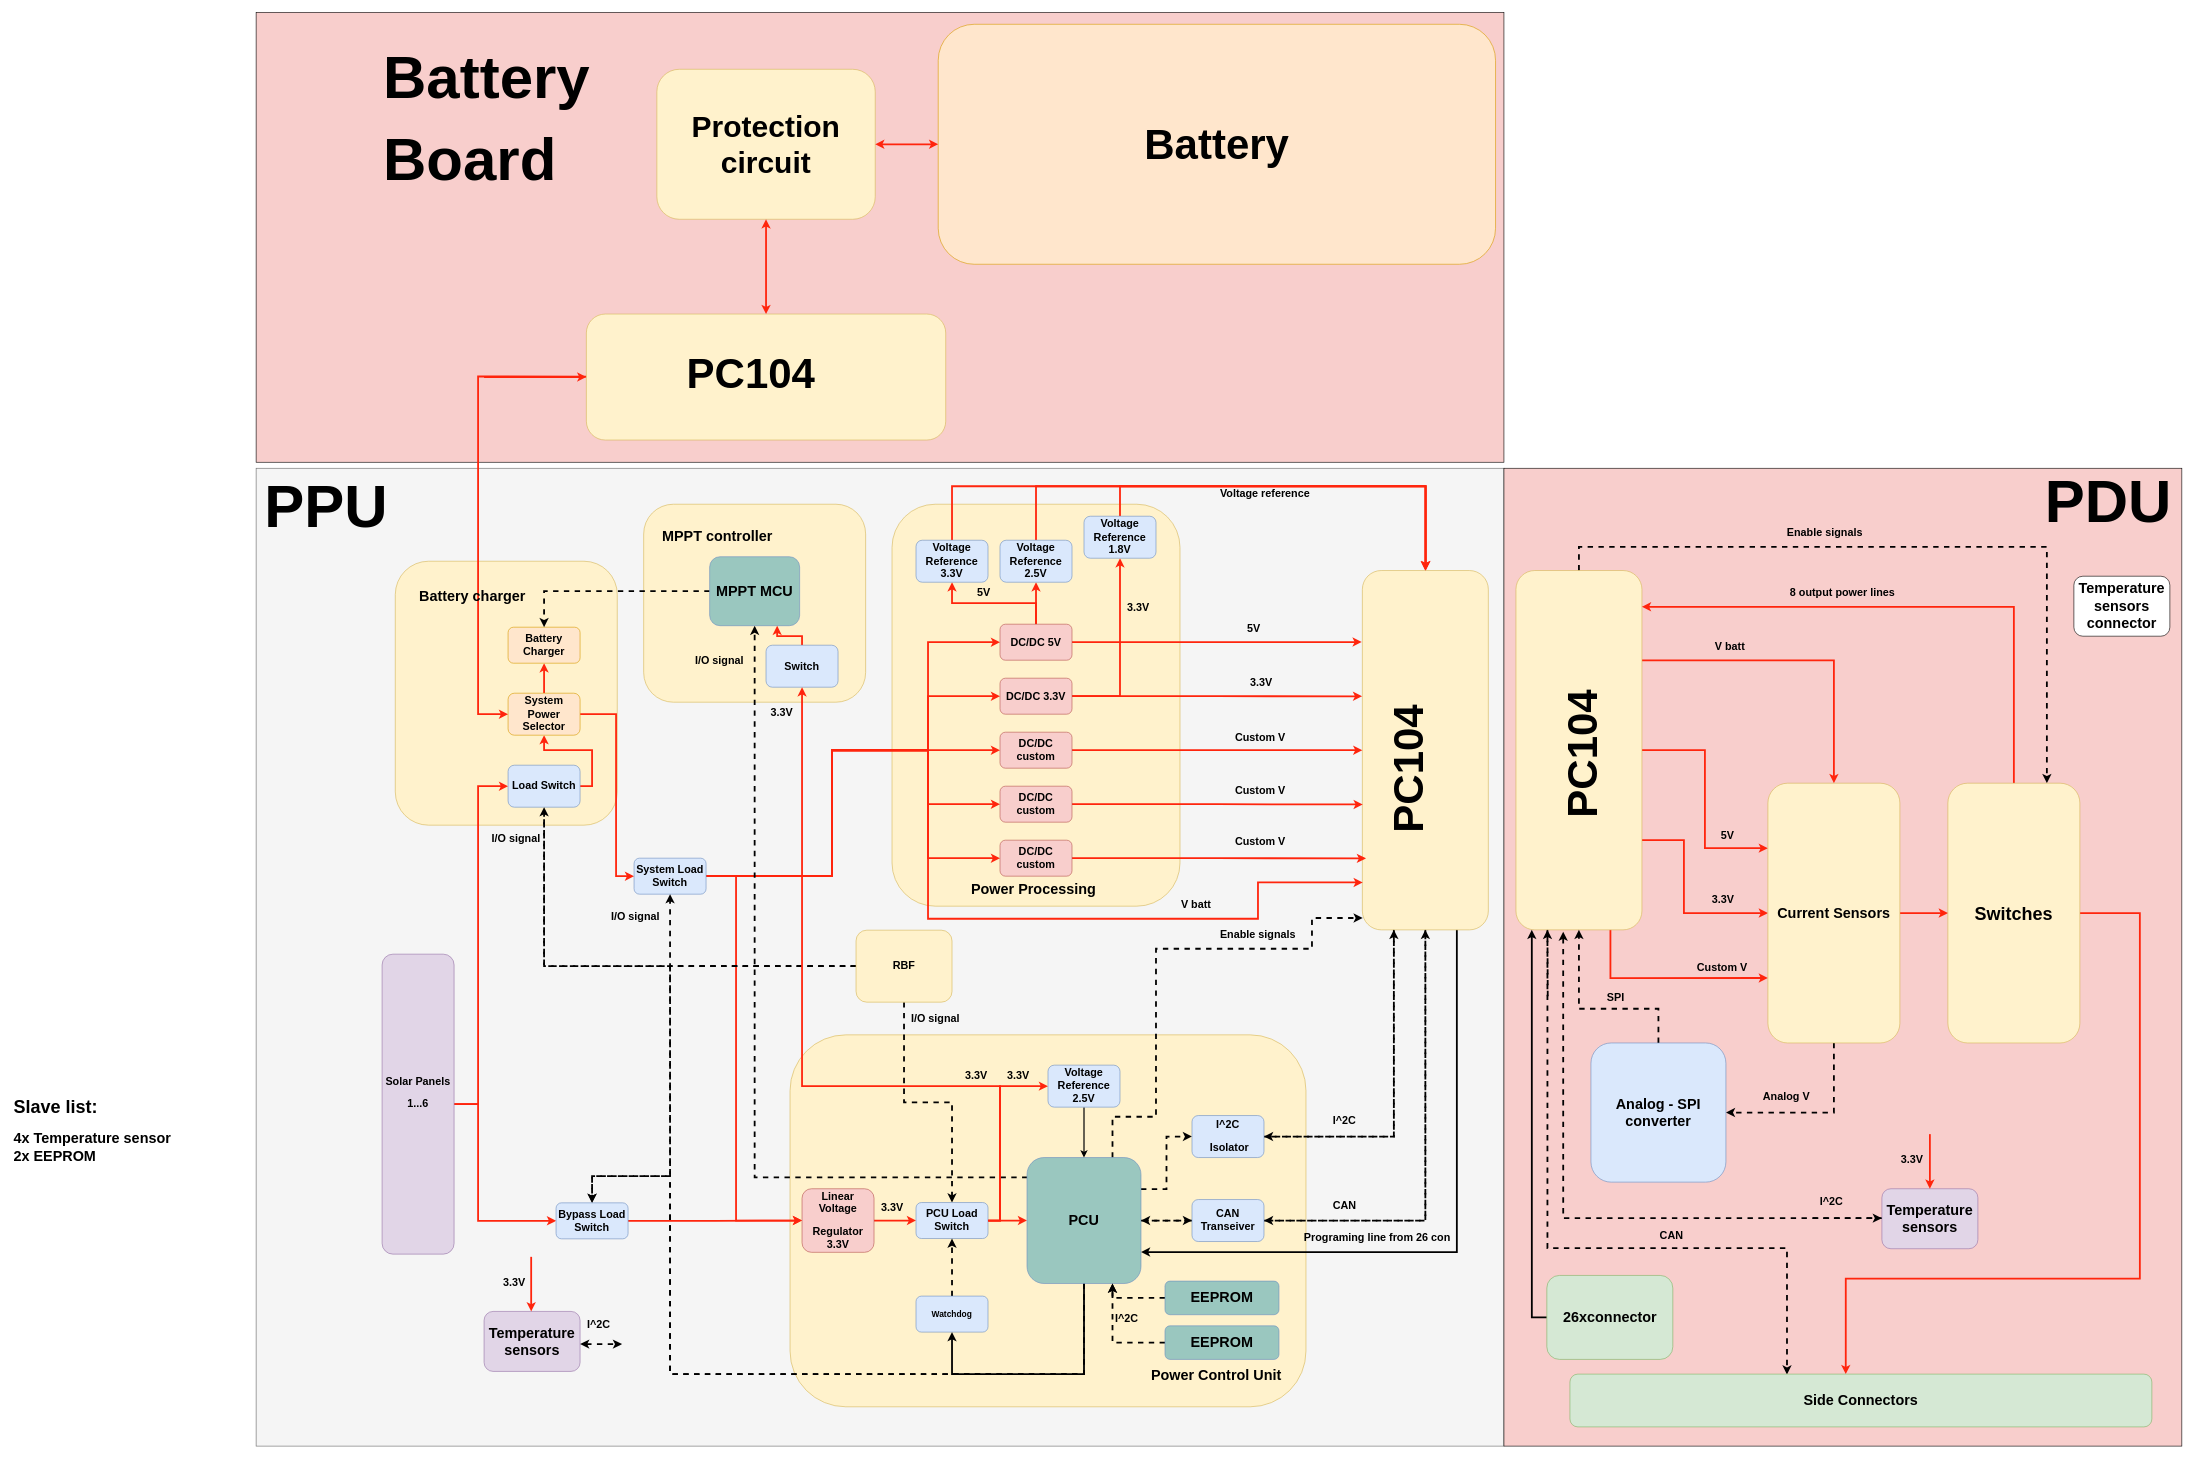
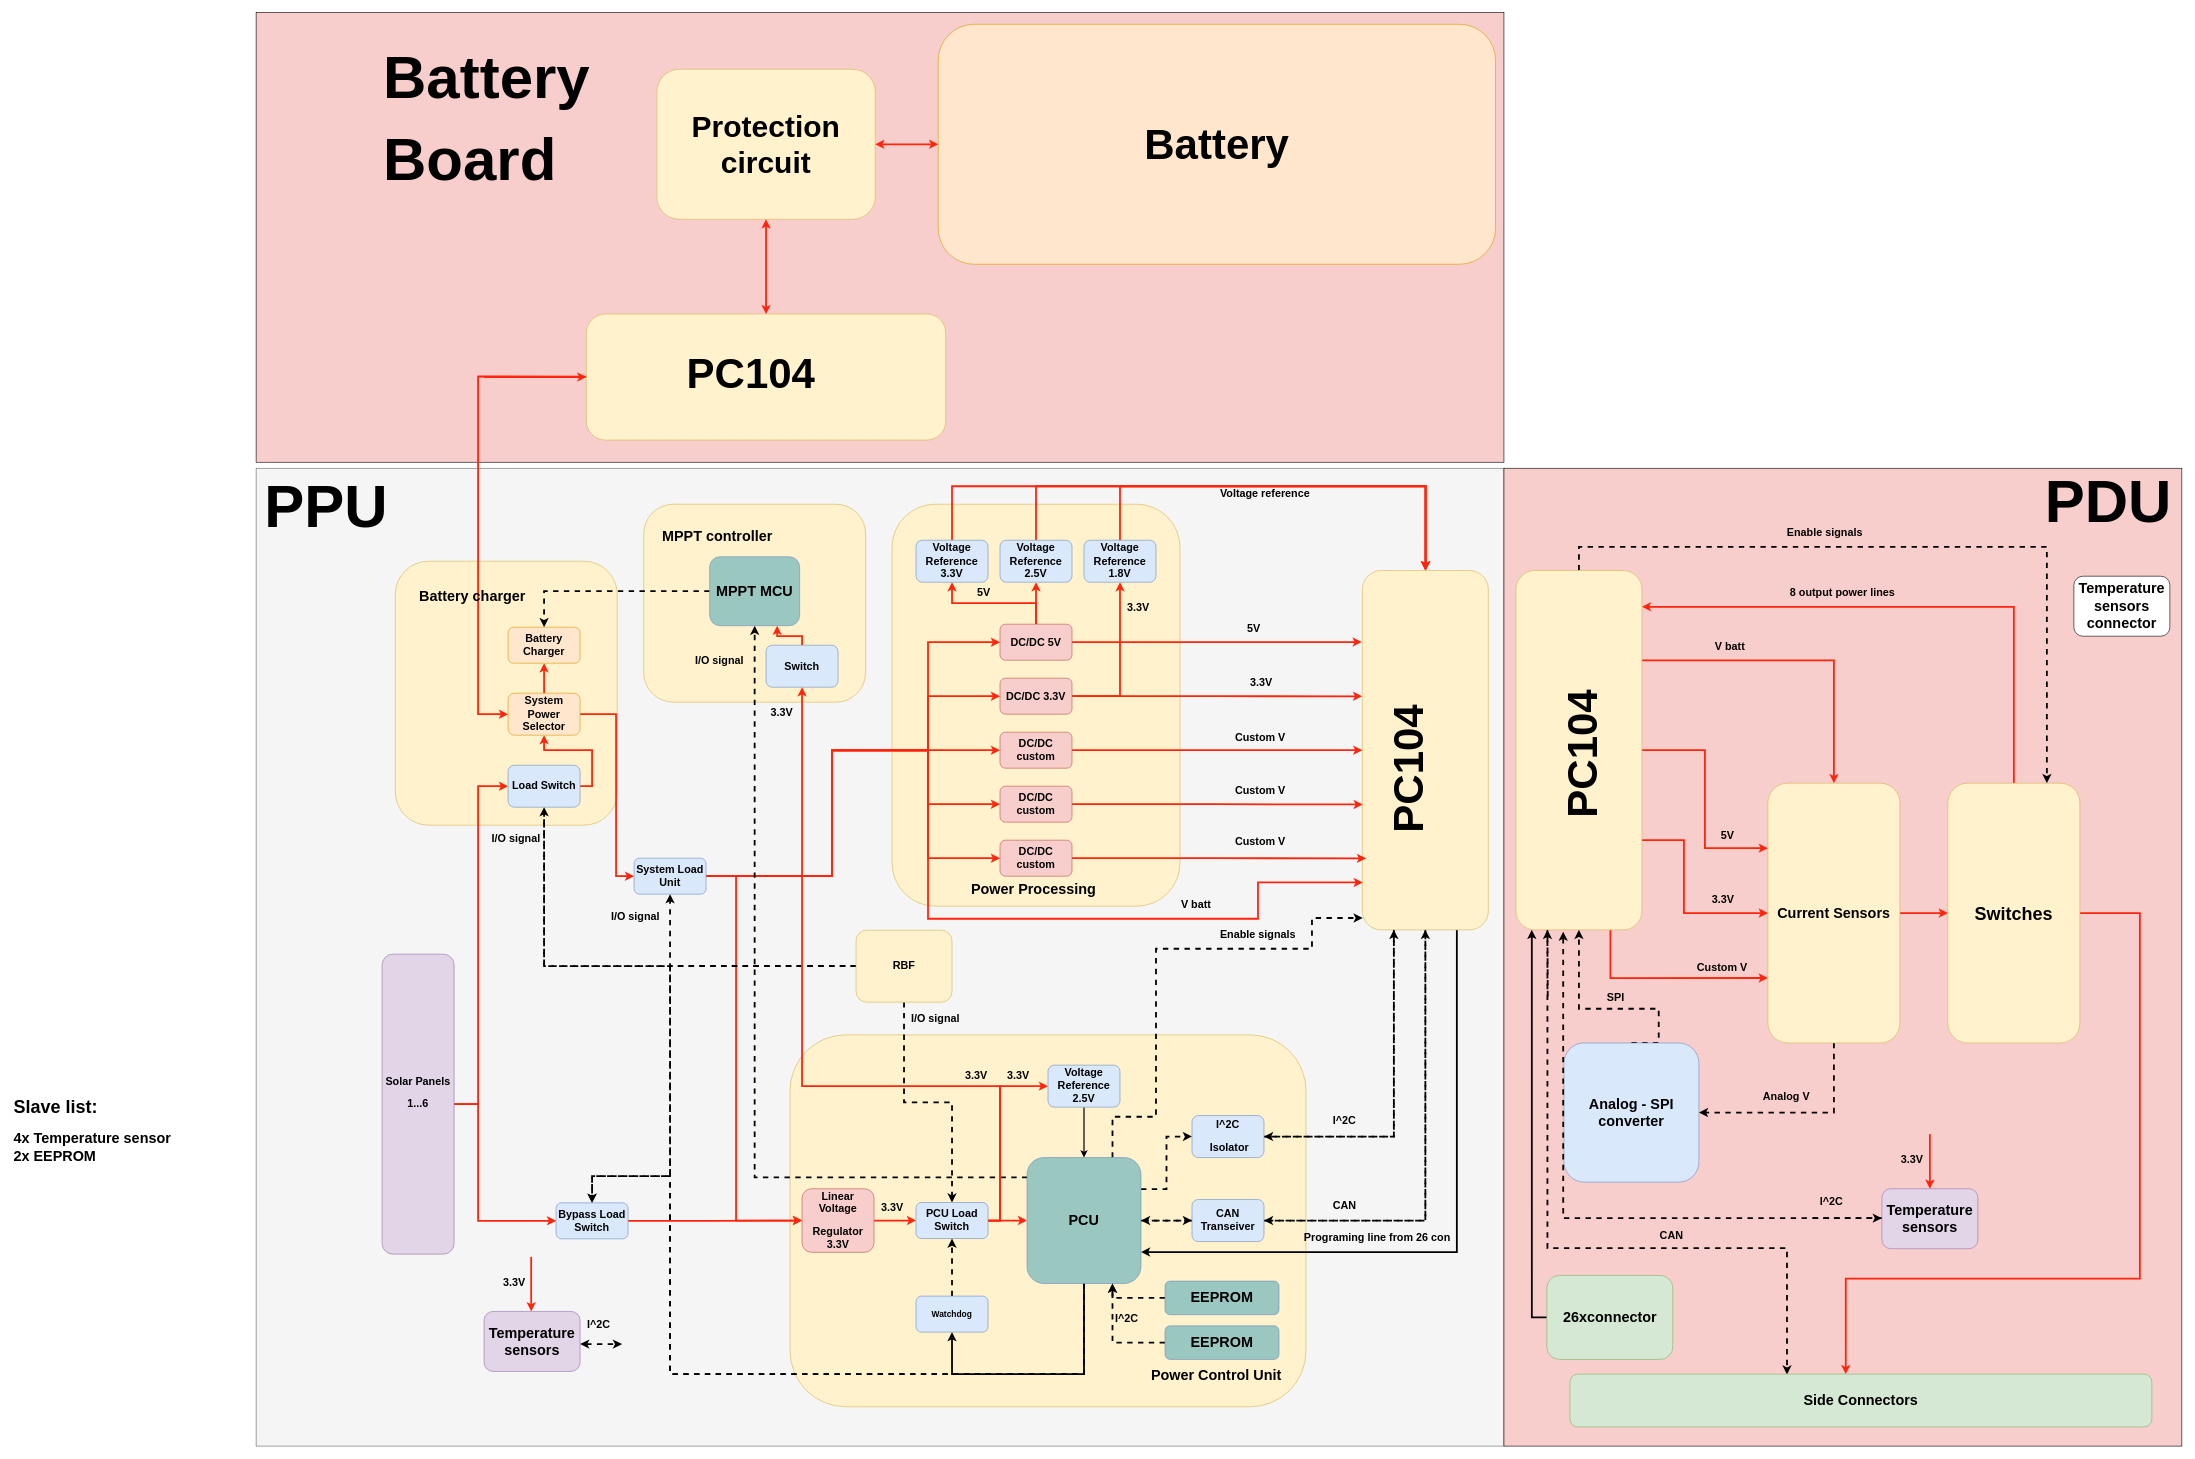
node "Voltage Reference 1.8V": moved (1120, 537) -> (1120, 561)
node "System Load Switch": label "System Load Switch" -> "System Load Unit"
node "Analog - SPI converter": moved (1658, 1113) -> (1631, 1113)
